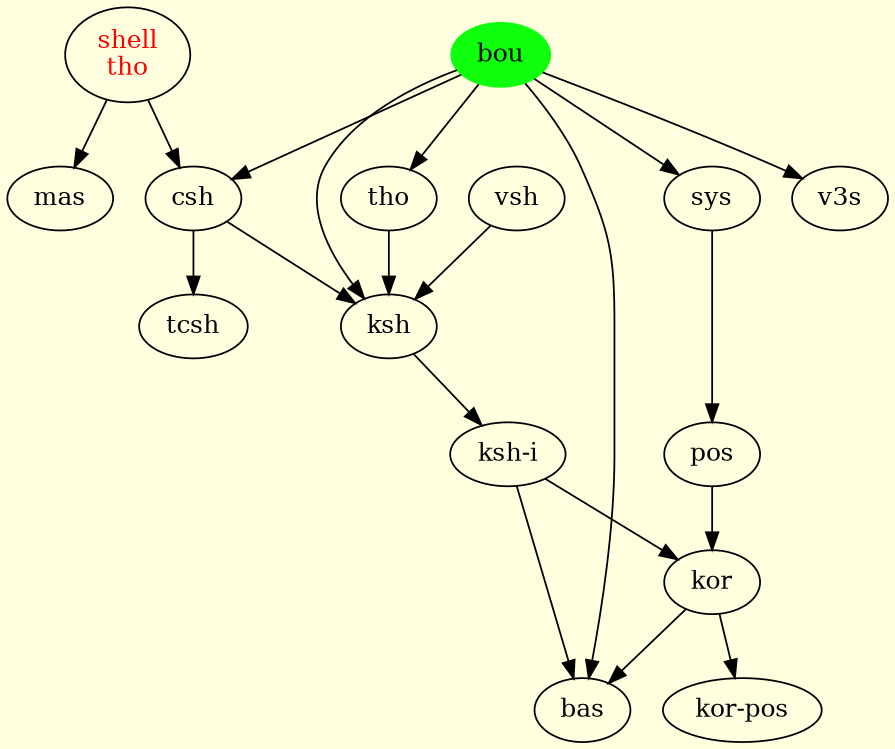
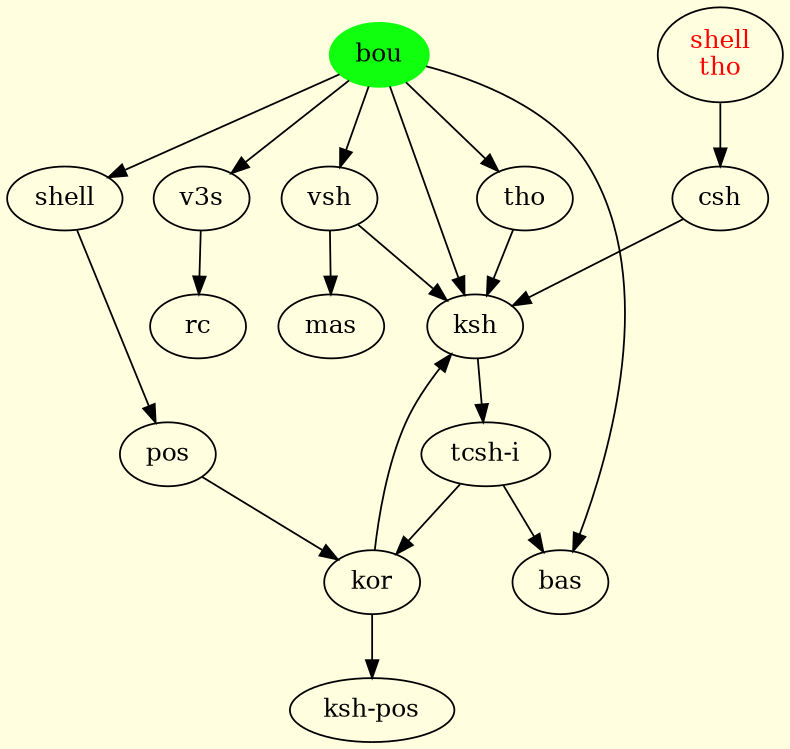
edge "shell tho" -> "mas": now "vsh" -> "mas"
edge "bou" -> "csh": now "bou" -> "vsh"
node "sys": label "sys" -> "shell"
node "tcsh": removed
node "rc": added
node "ksh-i": label "ksh-i" -> "tcsh-i"
edge "kor" -> "bas": now "kor" -> "ksh"
node "kor-pos": label "kor-pos" -> "ksh-pos"
